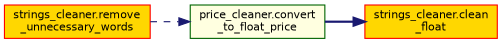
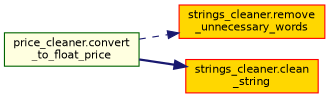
edge "strings_cleaner.remove _unnecessary_words" -> "price_cleaner.convert _to_float_price": reversed
node "strings_cleaner.clean _float": label "strings_cleaner.clean _float" -> "strings_cleaner.clean _string"
